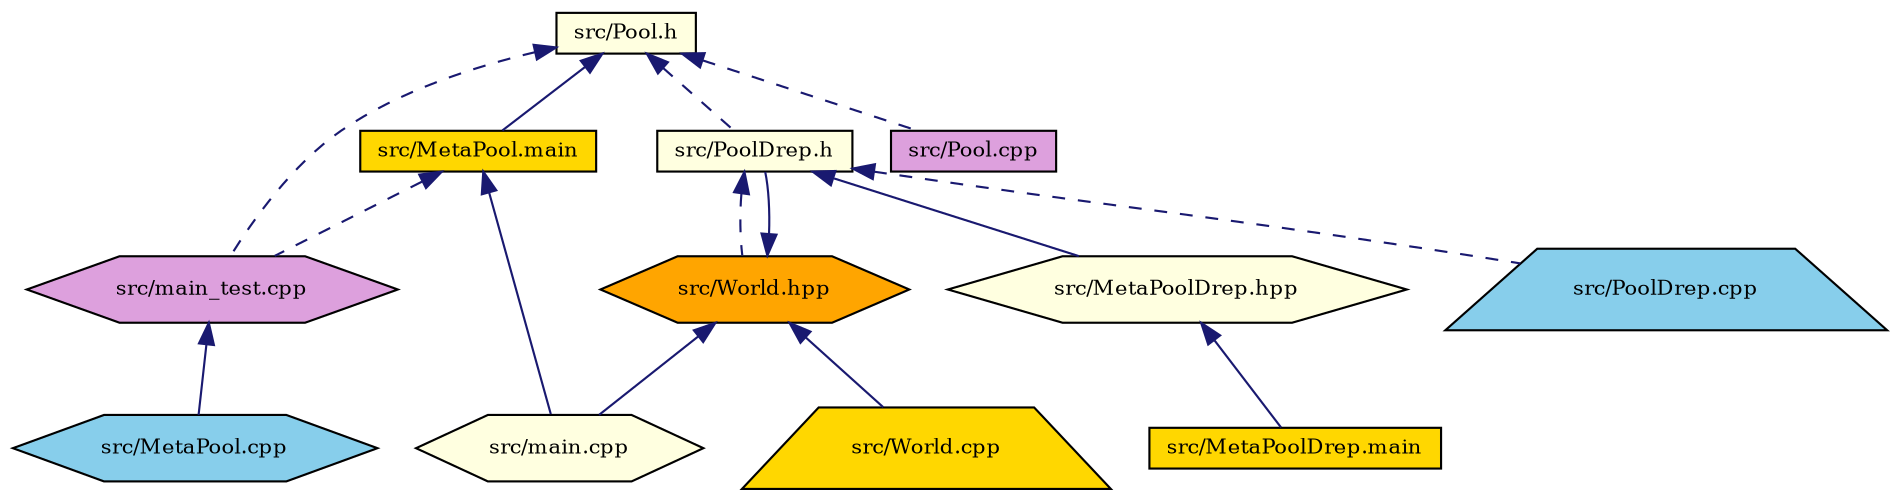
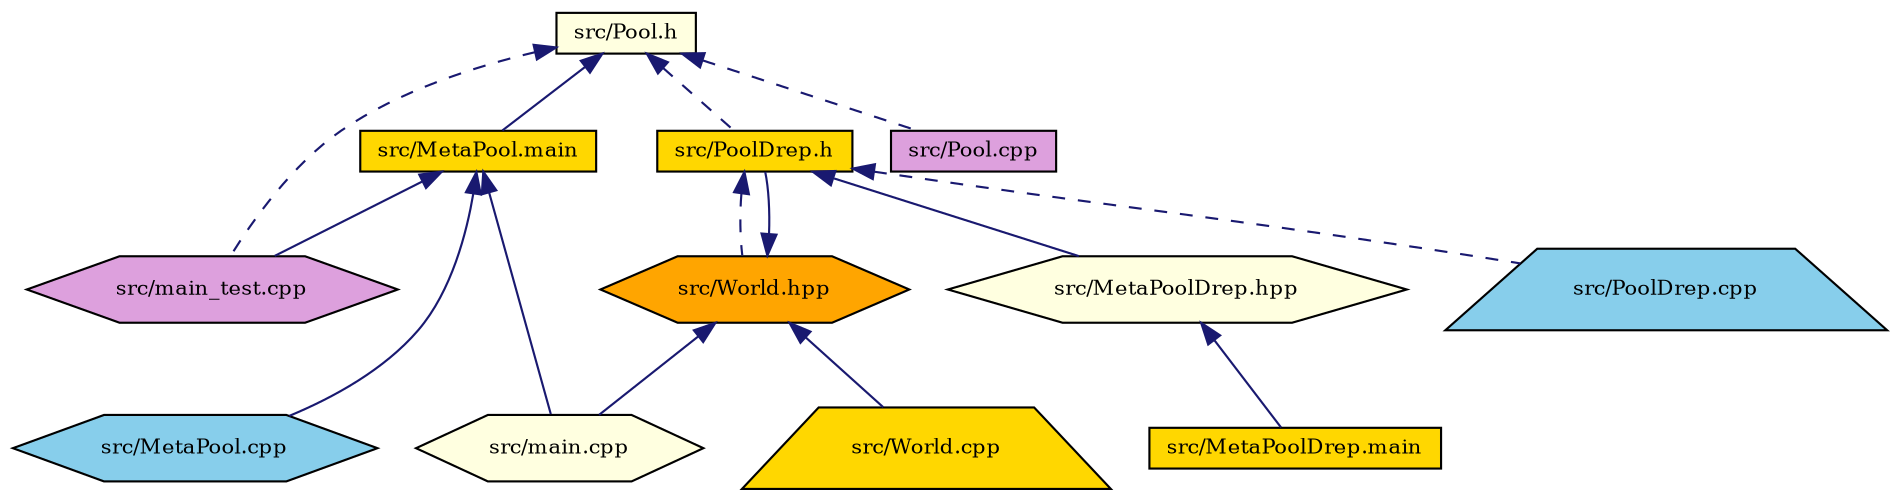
node "src/PoolDrep.h": fillcolor lightyellow -> gold
edge "src/main_test.cpp" -> "src/MetaPool.main": style dashed -> solid
edge "src/MetaPool.cpp" -> "src/main_test.cpp": now "src/MetaPool.cpp" -> "src/MetaPool.main"
